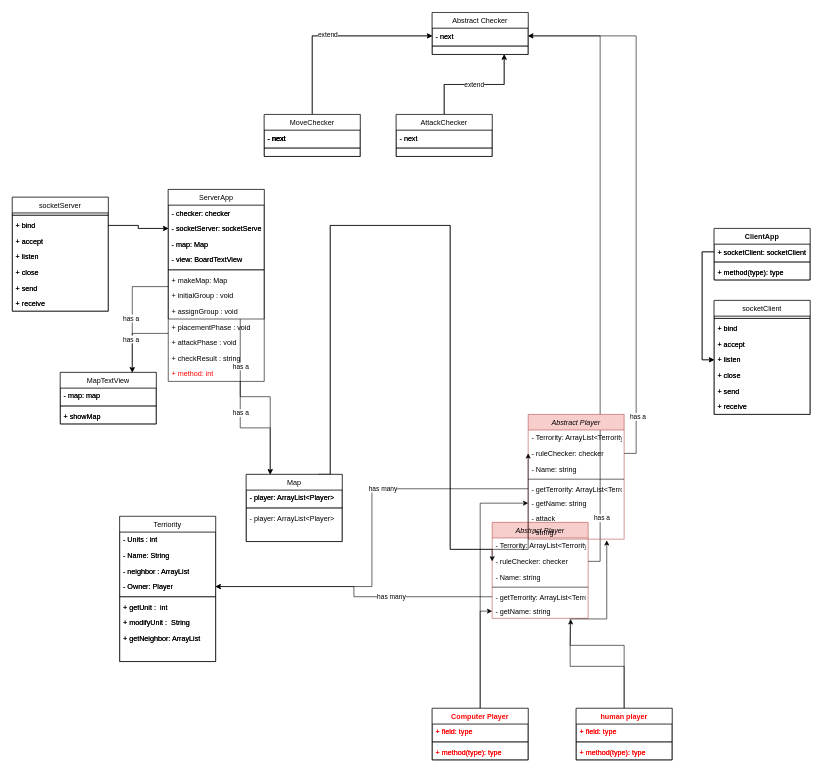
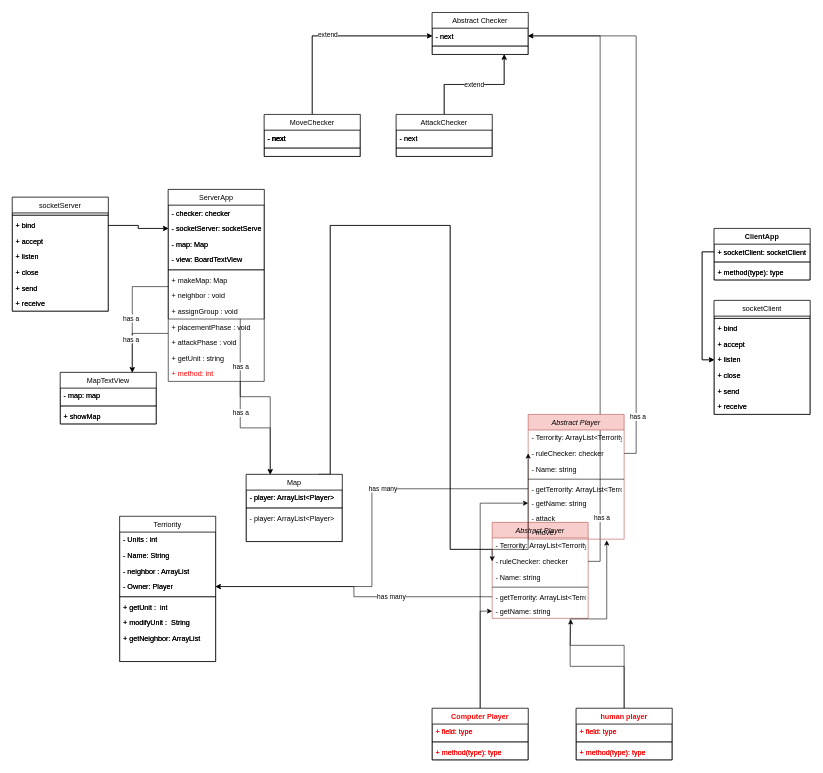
node "+ initialGroup : void": label "+ initialGroup : void" -> "+ neighbor : void"
node "+ checkResult : string": label "+ checkResult : string" -> "+ getUnit : string"
node "- string": label "- string" -> "- move"
